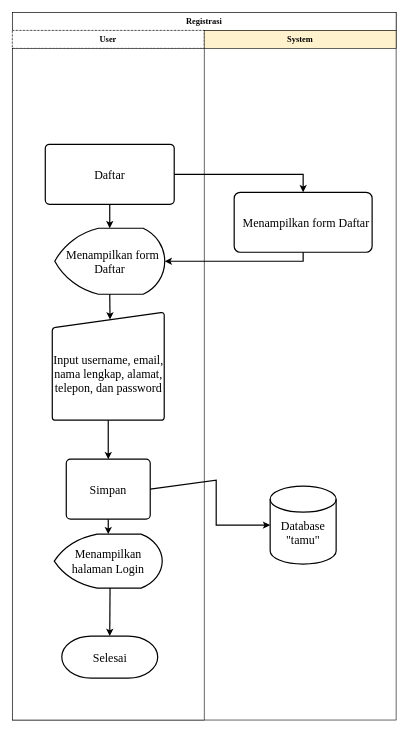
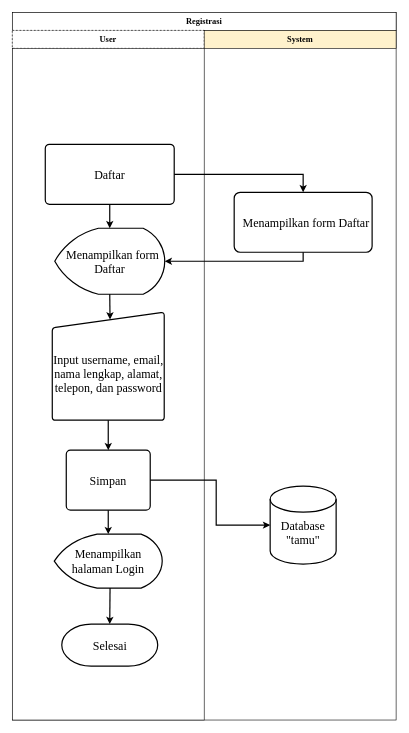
node "Simpan": moved (108, 489) -> (108, 480)
node "Selesai": moved (110, 657) -> (110, 645)
